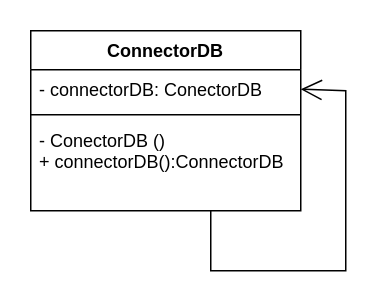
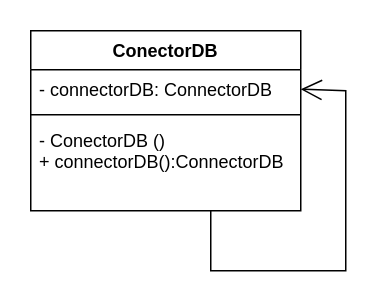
node "ConnectorDB": label "ConnectorDB" -> "ConectorDB"
node "- connectorDB: ConectorDB": label "- connectorDB: ConectorDB" -> "- connectorDB: ConnectorDB"
